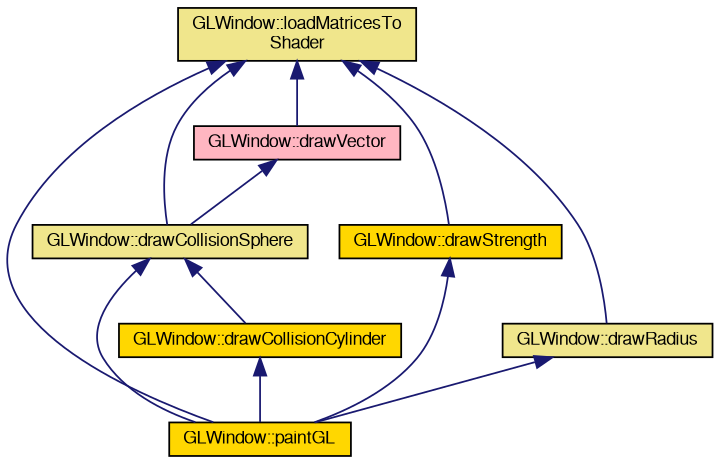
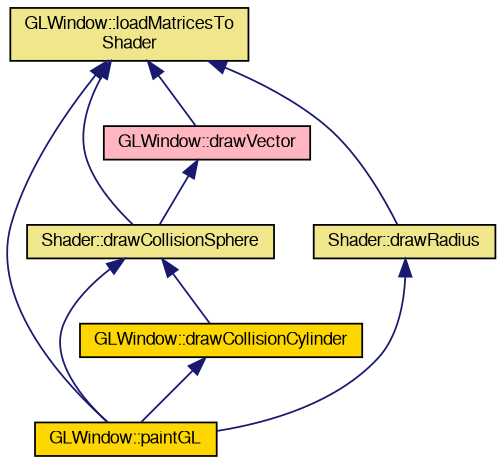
node "GLWindow::drawCollisionSphere": label "GLWindow::drawCollisionSphere" -> "Shader::drawCollisionSphere"
node "GLWindow::drawStrength": removed
node "GLWindow::drawRadius": label "GLWindow::drawRadius" -> "Shader::drawRadius"
